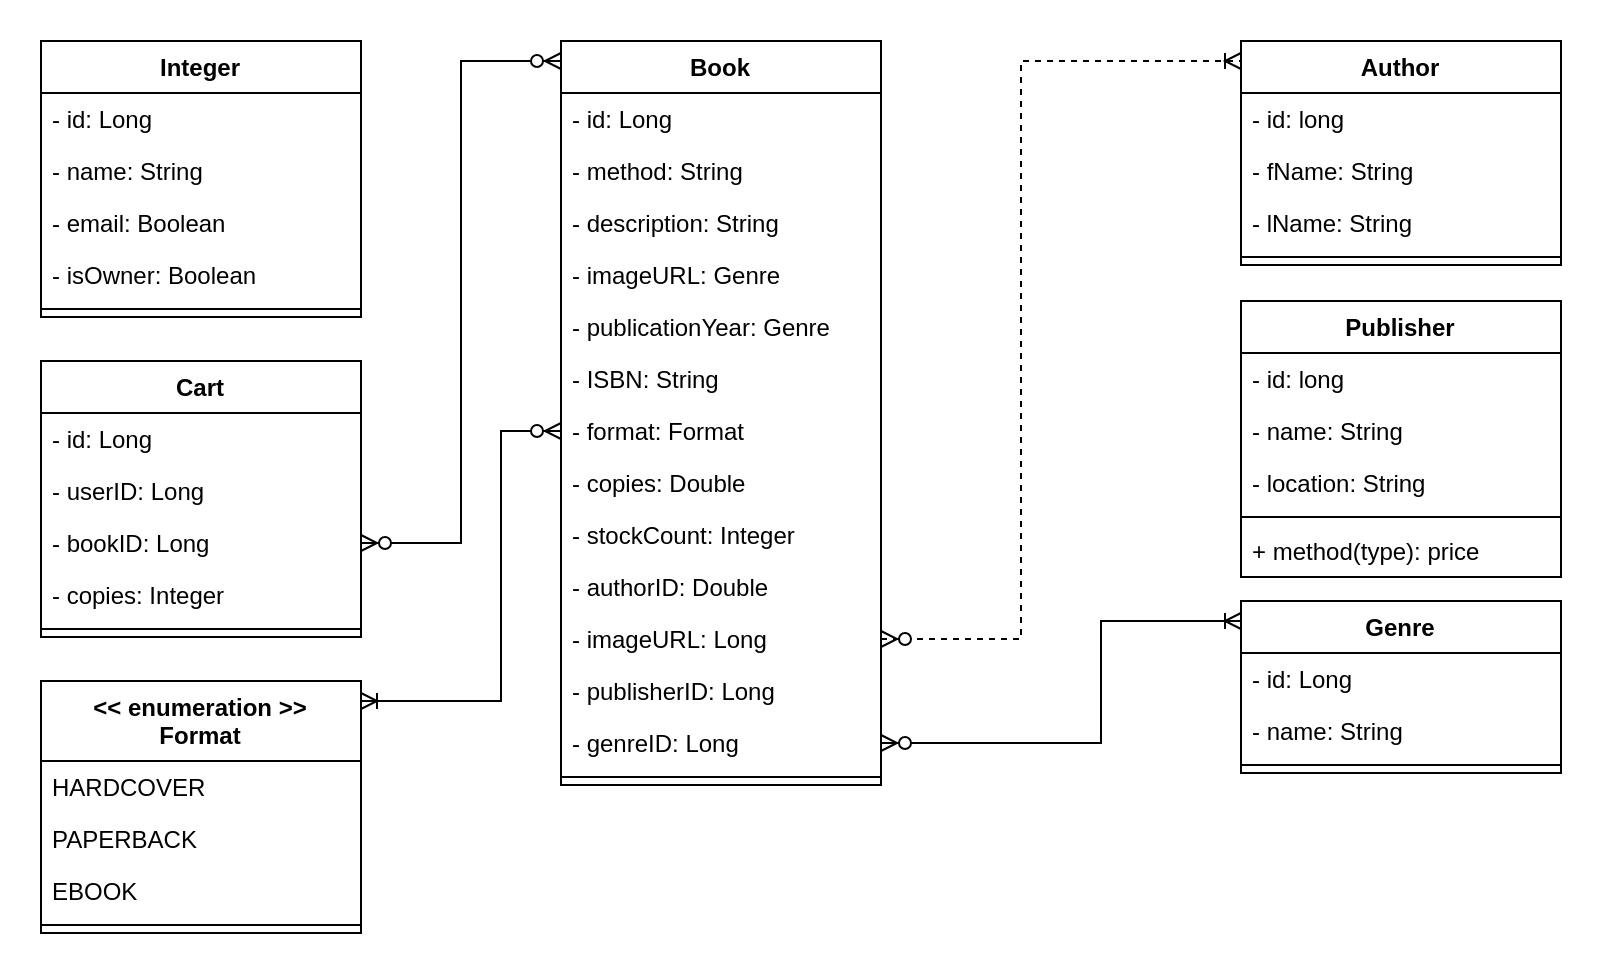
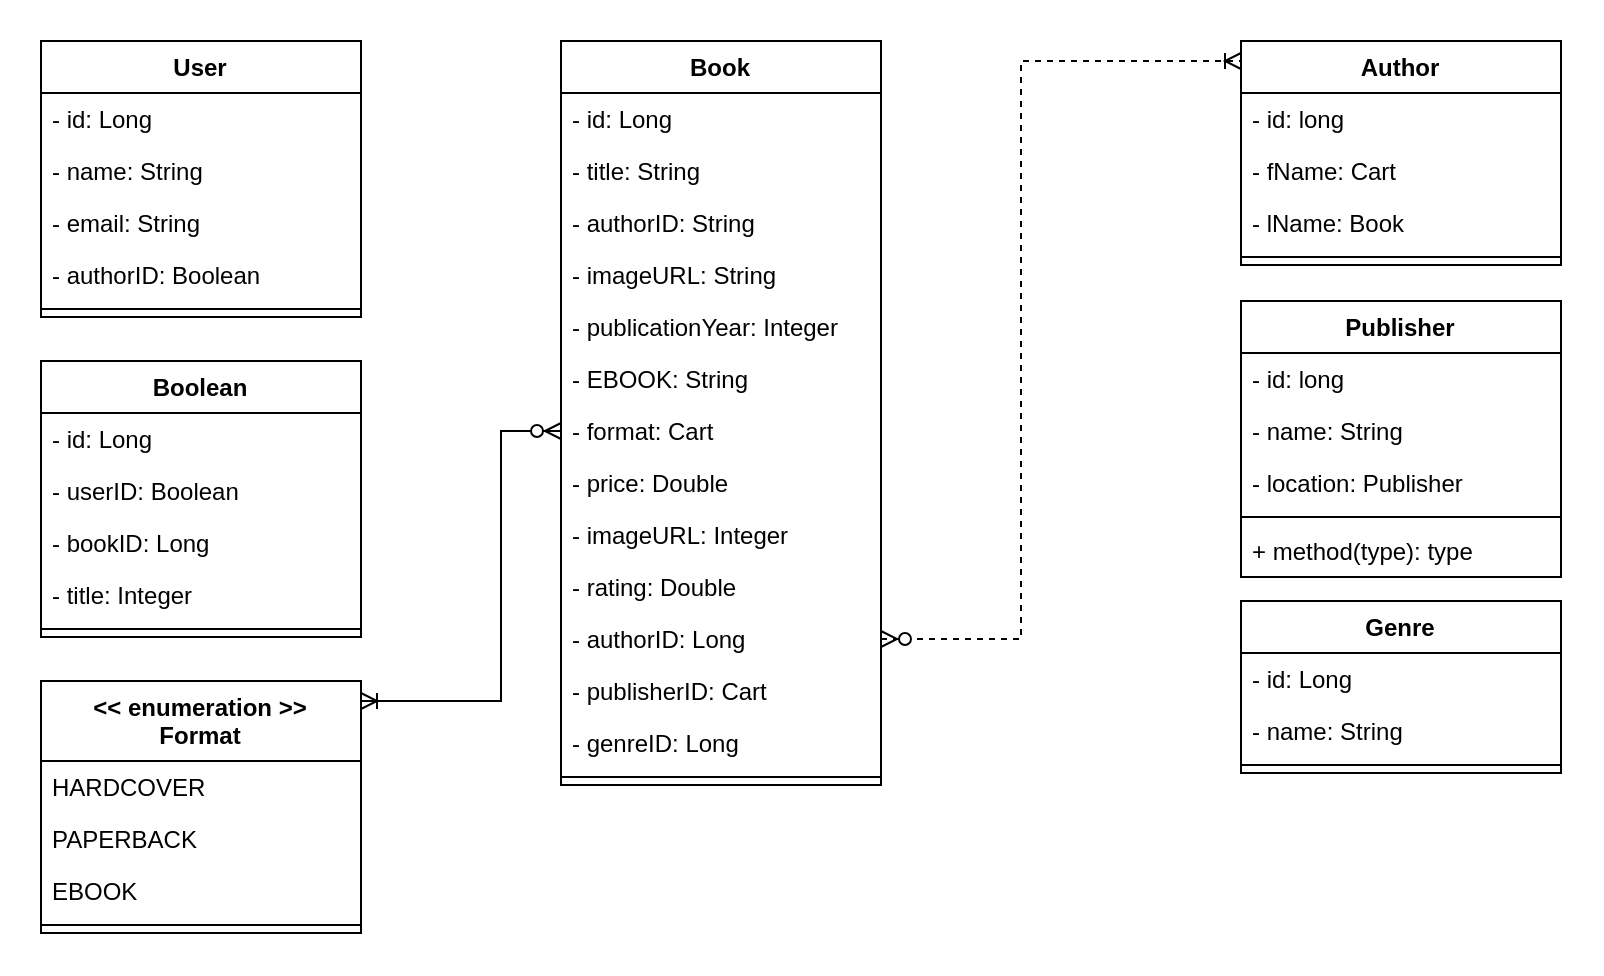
node "Integer": label "Integer" -> "User"
node "- method: String": label "- method: String" -> "- title: String"
node "- fName: String": label "- fName: String" -> "- fName: Cart"
node "- email: Boolean": label "- email: Boolean" -> "- email: String"
node "- description: String": label "- description: String" -> "- authorID: String"
node "- lName: String": label "- lName: String" -> "- lName: Book"
node "- isOwner: Boolean": label "- isOwner: Boolean" -> "- authorID: Boolean"
node "- imageURL: Genre": label "- imageURL: Genre" -> "- imageURL: String"
edge "Book" -- "- bookID: Long": removed
node "- publicationYear: Genre": label "- publicationYear: Genre" -> "- publicationYear: Integer"
node "- ISBN: String": label "- ISBN: String" -> "- EBOOK: String"
node "Cart": label "Cart" -> "Boolean"
node "- format: Format": label "- format: Format" -> "- format: Cart"
node "- copies: Double": label "- copies: Double" -> "- price: Double"
node "- location: String": label "- location: String" -> "- location: Publisher"
node "- userID: Long": label "- userID: Long" -> "- userID: Boolean"
node "- stockCount: Integer": label "- stockCount: Integer" -> "- imageURL: Integer"
node "+ method(type): price": label "+ method(type): price" -> "+ method(type): type"
node "- authorID: Double": label "- authorID: Double" -> "- rating: Double"
node "- copies: Integer": label "- copies: Integer" -> "- title: Integer"
node "- imageURL: Long": label "- imageURL: Long" -> "- authorID: Long"
node "- publisherID: Long": label "- publisherID: Long" -> "- publisherID: Cart"
edge "Genre" -- "- genreID: Long": removed
